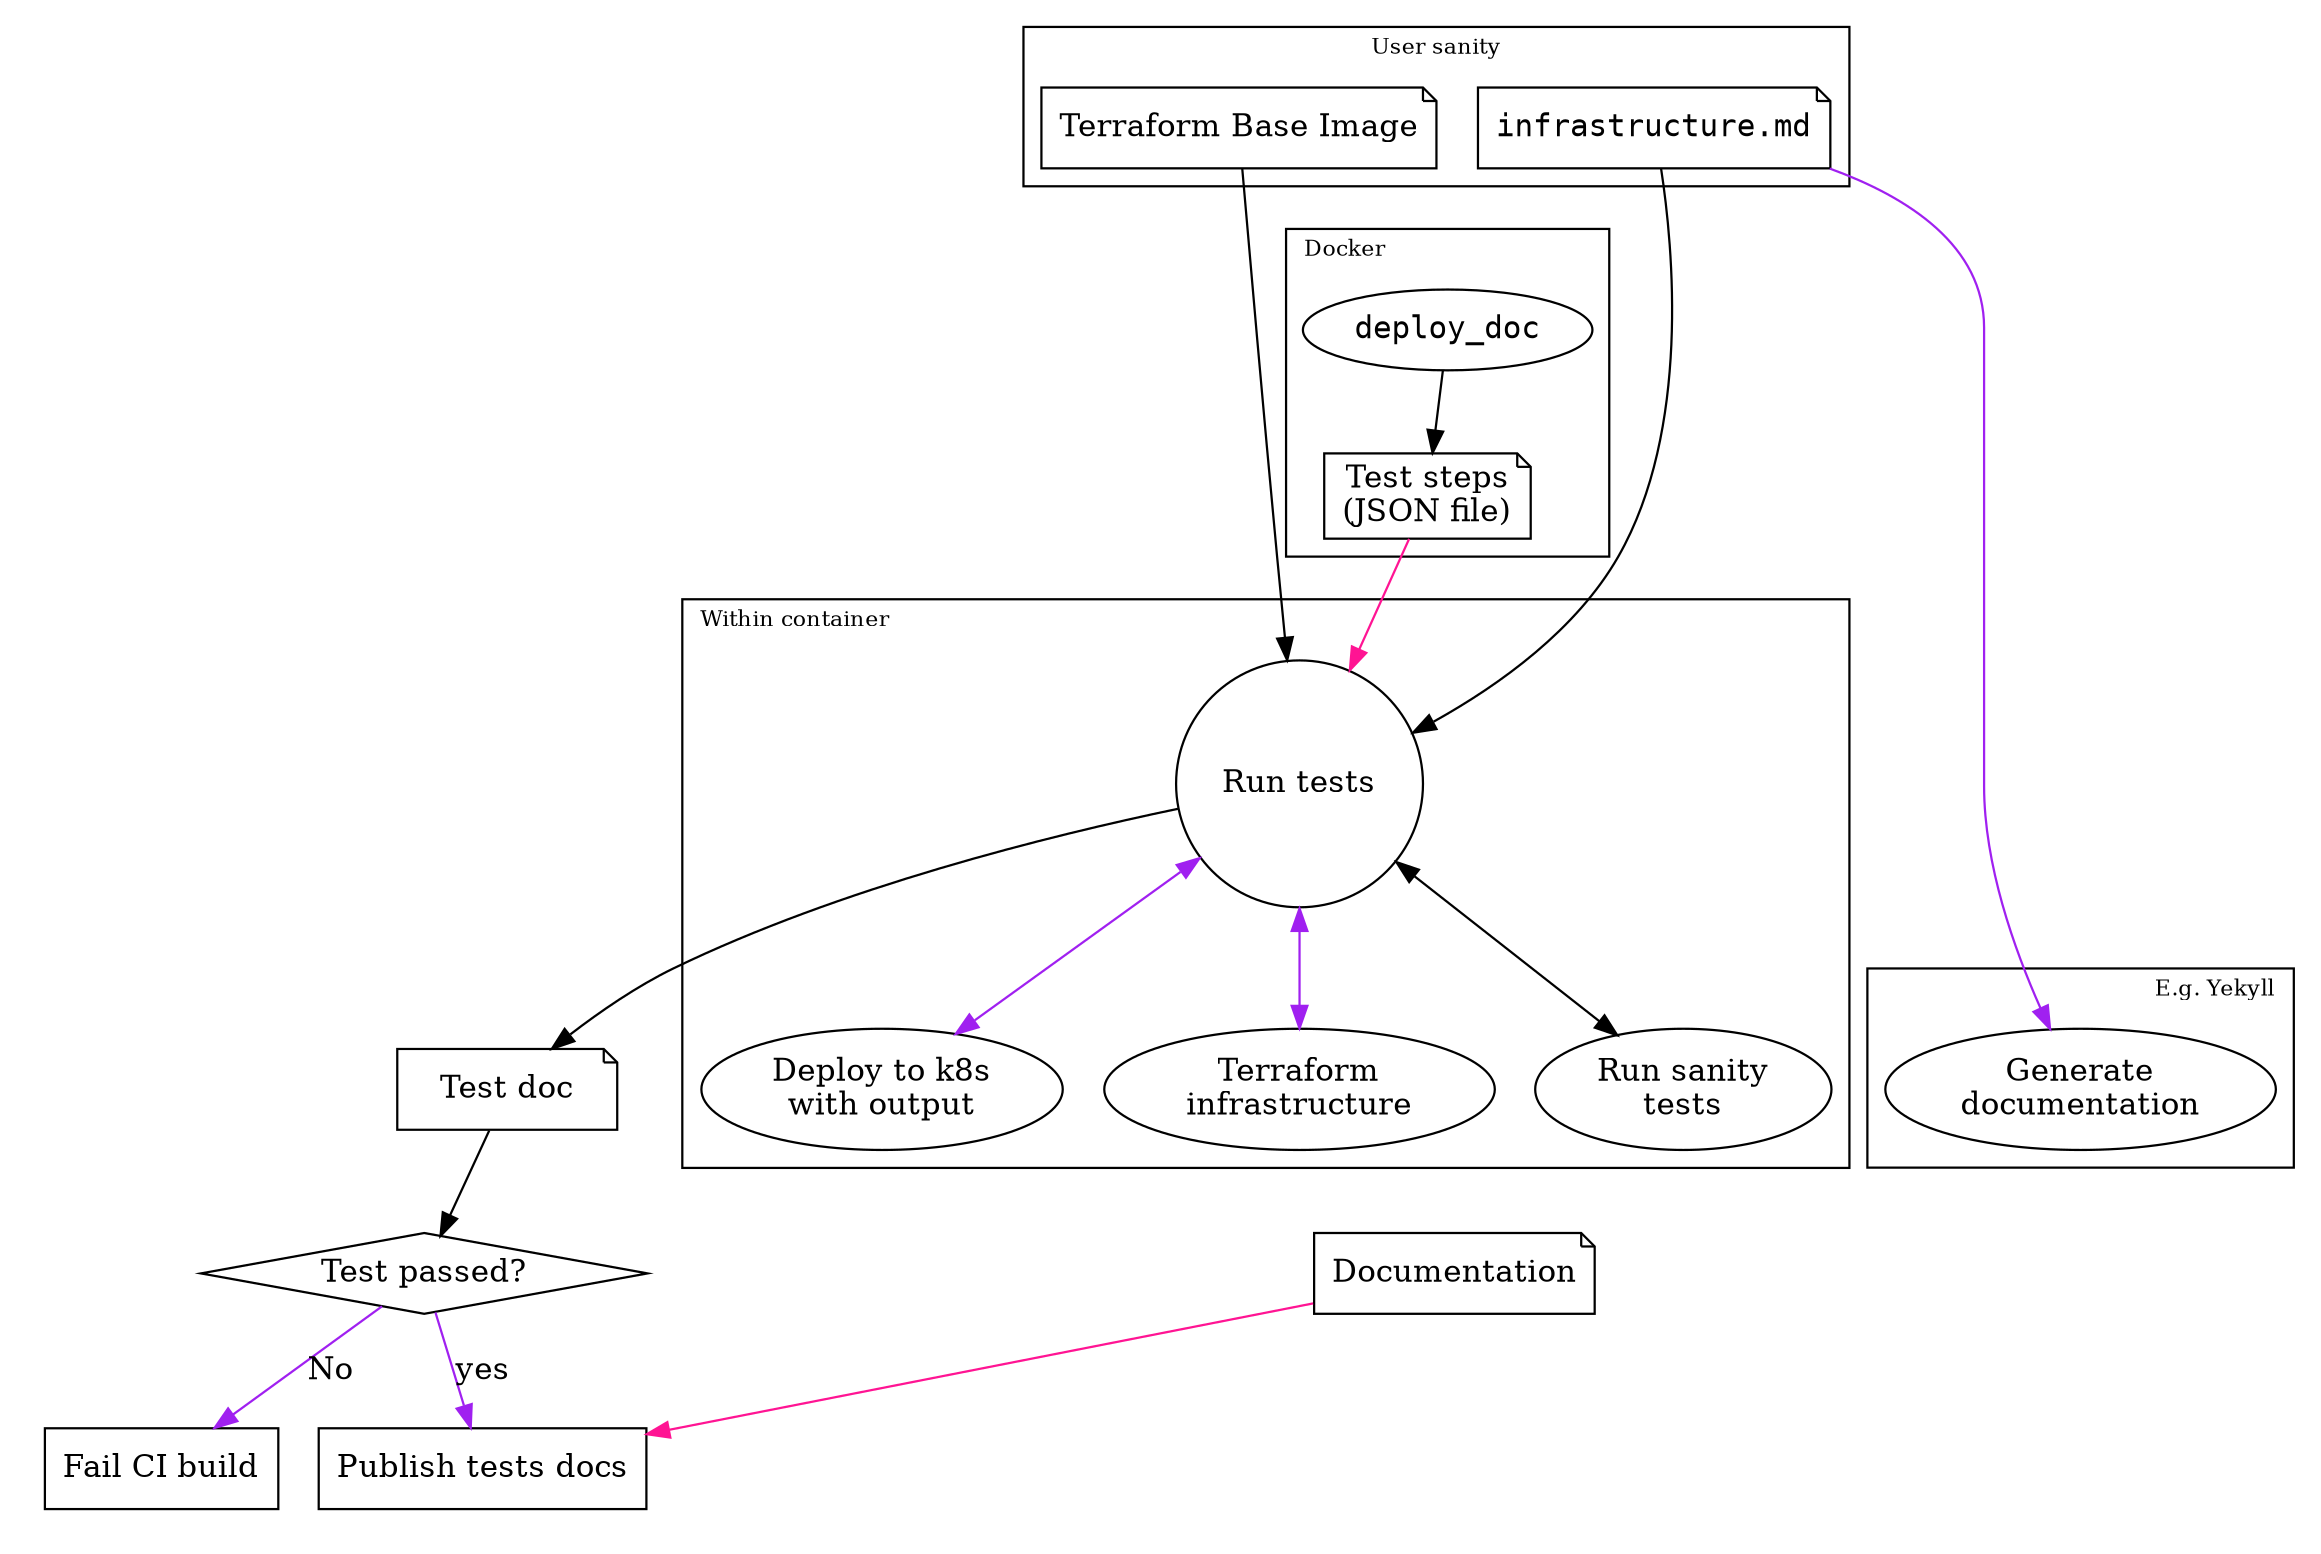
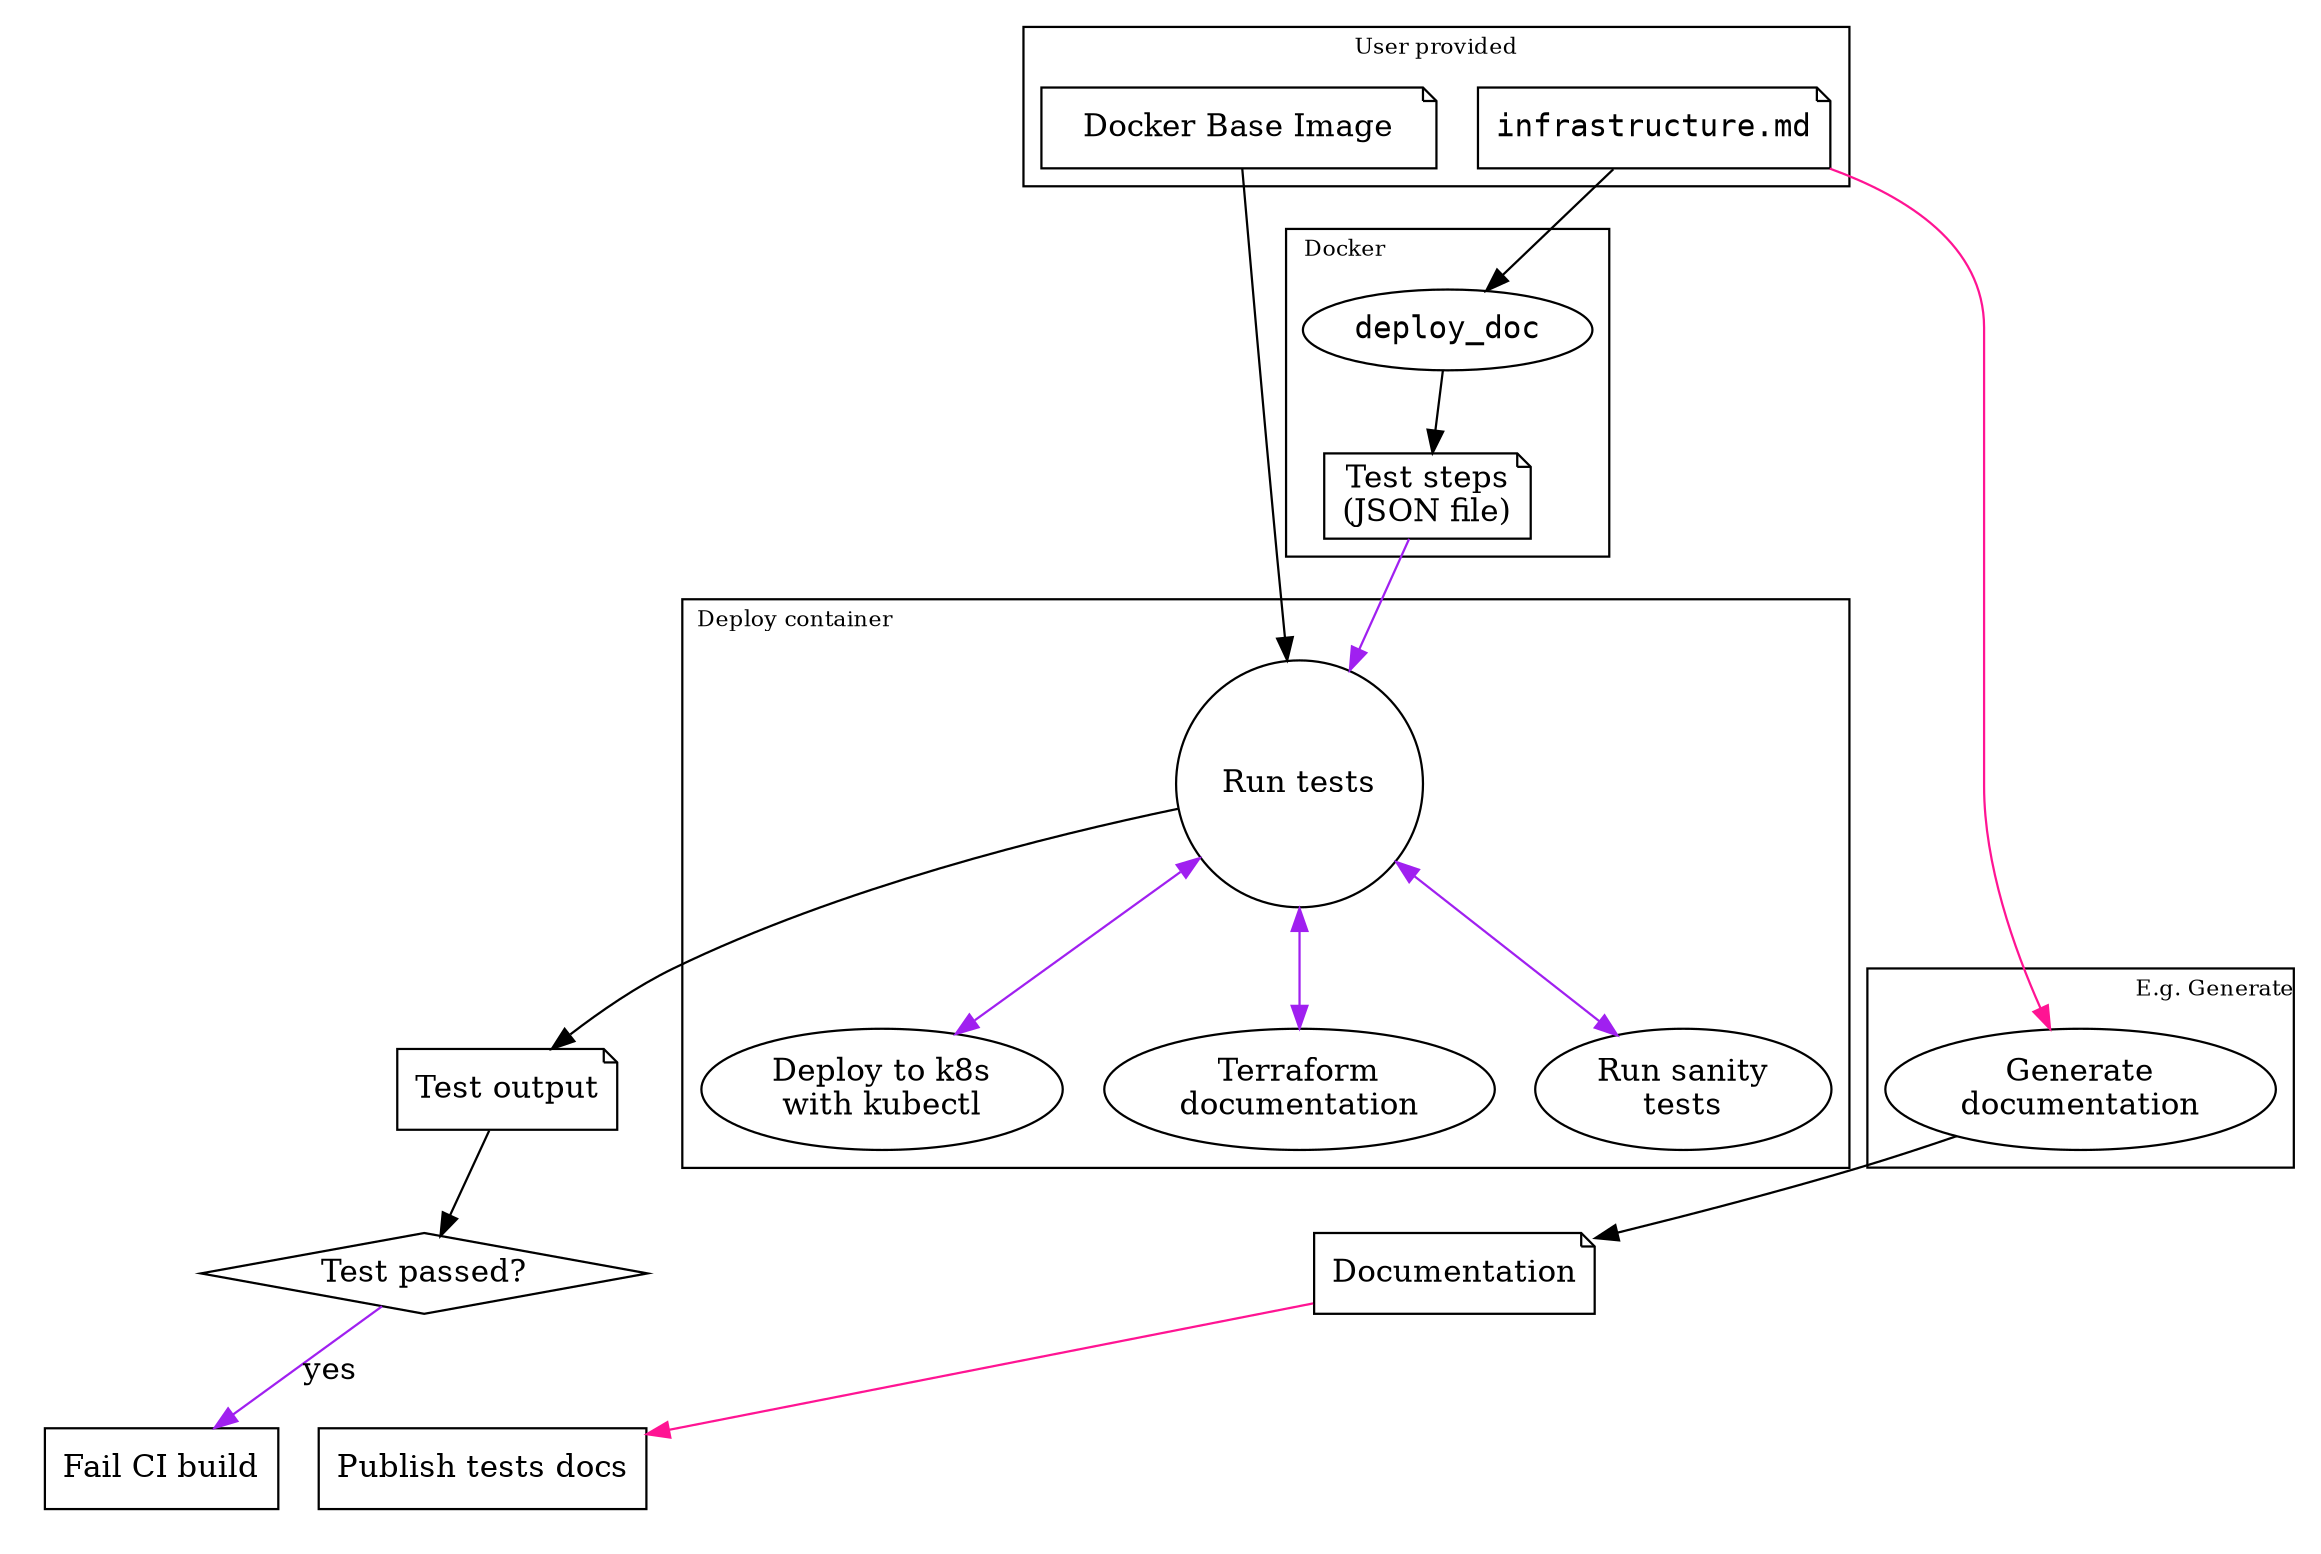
cluster "User sanity": label "User sanity" -> "User provided"
node "Terraform Base Image": label "Terraform Base Image" -> "Docker Base Image"
edge "infrastructure.md" -> "Run tests": now "infrastructure.md" -> "deploy_doc"
edge "infrastructure.md" -> "Generate documentation": color purple -> deeppink
edge "Test steps (JSON file)" -> "Run tests": color deeppink -> purple
cluster "Within container": label "Within container" -> "Deploy container"
edge "Run tests" -- "Run sanity tests": color black -> purple
cluster "E.g. Yekyll": label "E.g. Yekyll" -> "E.g. Generate"
node "Test doc": label "Test doc" -> "Test output"
node "Deploy to k8s with output": label "Deploy to k8s with output" -> "Deploy to k8s with kubectl"
node "Terraform infrastructure": label "Terraform infrastructure" -> "Terraform documentation"
edge "Generate documentation" -> "Documentation": added
edge "Test passed?" -> "Publish tests docs": removed, label "yes"
edge "Test passed?" -> "Fail CI build": label "No" -> "yes"
